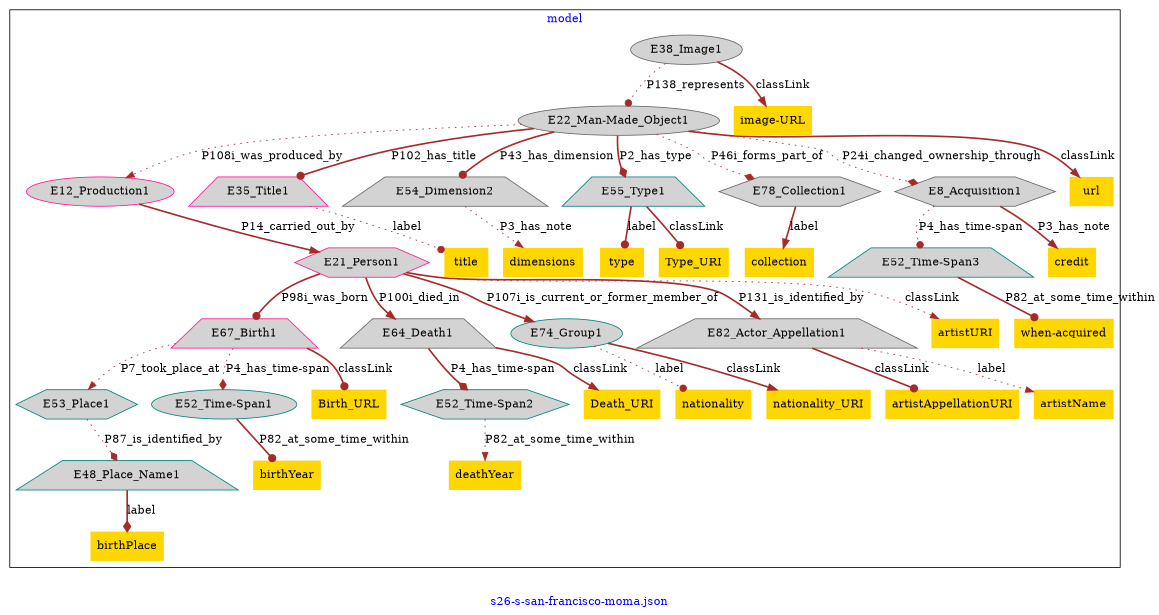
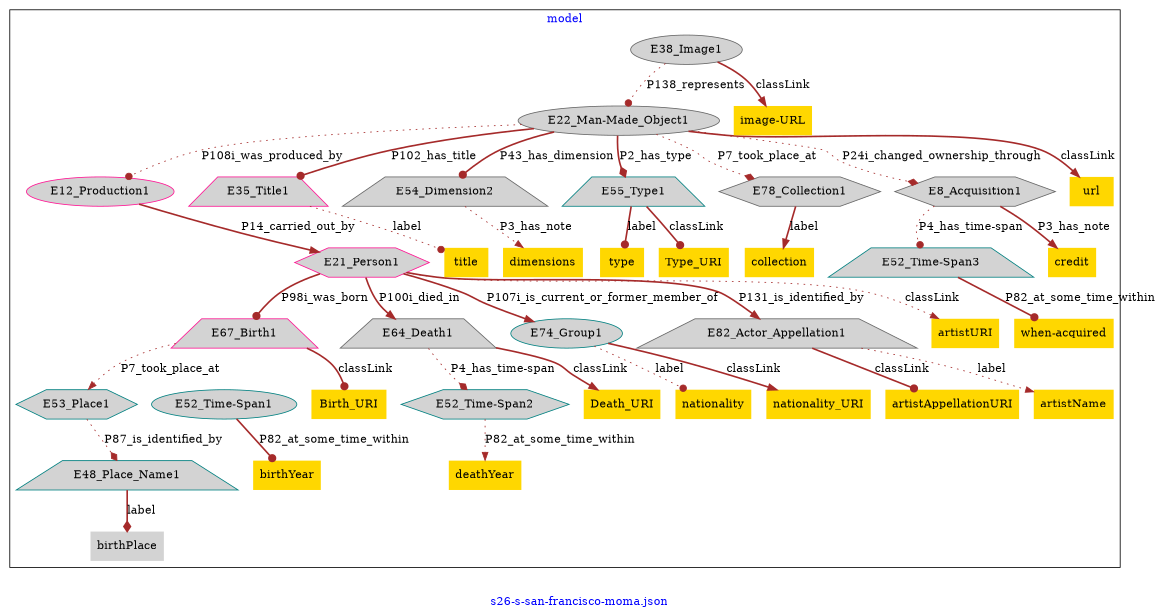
edge "E22_Man-Made_Object1" -> "E12_Production1": arrowhead normal -> dot
edge "E22_Man-Made_Object1" -> "E78_Collection1": label "P46i_forms_part_of" -> "P7_took_place_at"
edge "E67_Birth1" -> "E52_Time-Span1": removed, label "P4_has_time-span"
edge "E64_Death1" -> "E52_Time-Span2": style bold -> dotted
node "Birth_URL": label "Birth_URL" -> "Birth_URI"
node "birthPlace": fillcolor gold -> lightgray
